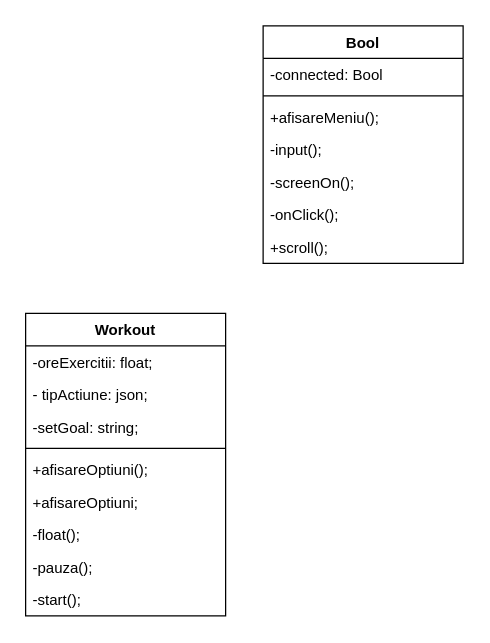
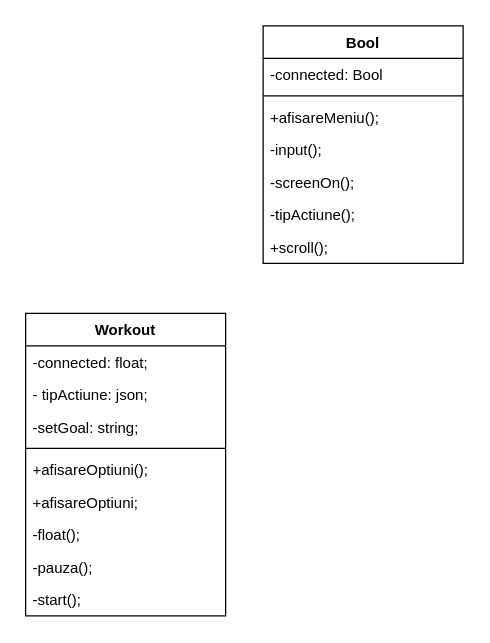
node "-onClick();": label "-onClick();" -> "-tipActiune();"
node "-oreExercitii: float;": label "-oreExercitii: float;" -> "-connected: float;"
